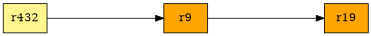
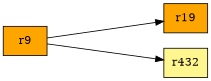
edge "r432" -> "r9": reversed
